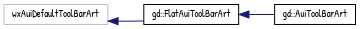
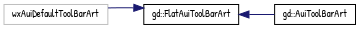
edge "gd::FlatAuiToolBarArt" -> "wxAuiDefaultToolBarArt": reversed
